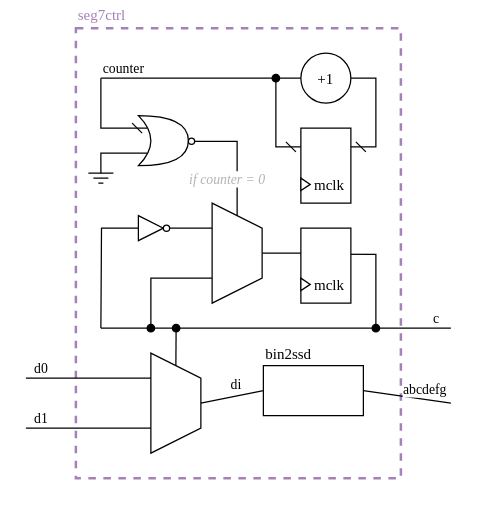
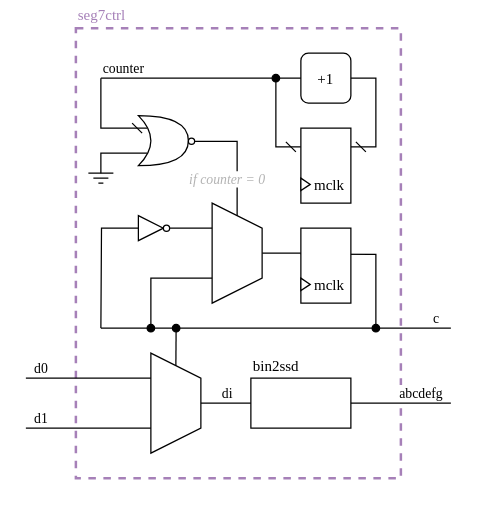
node "+1": shape ellipse -> rounded rectangle
node "bin2ssd": moved (313, 391) -> (301, 403)
